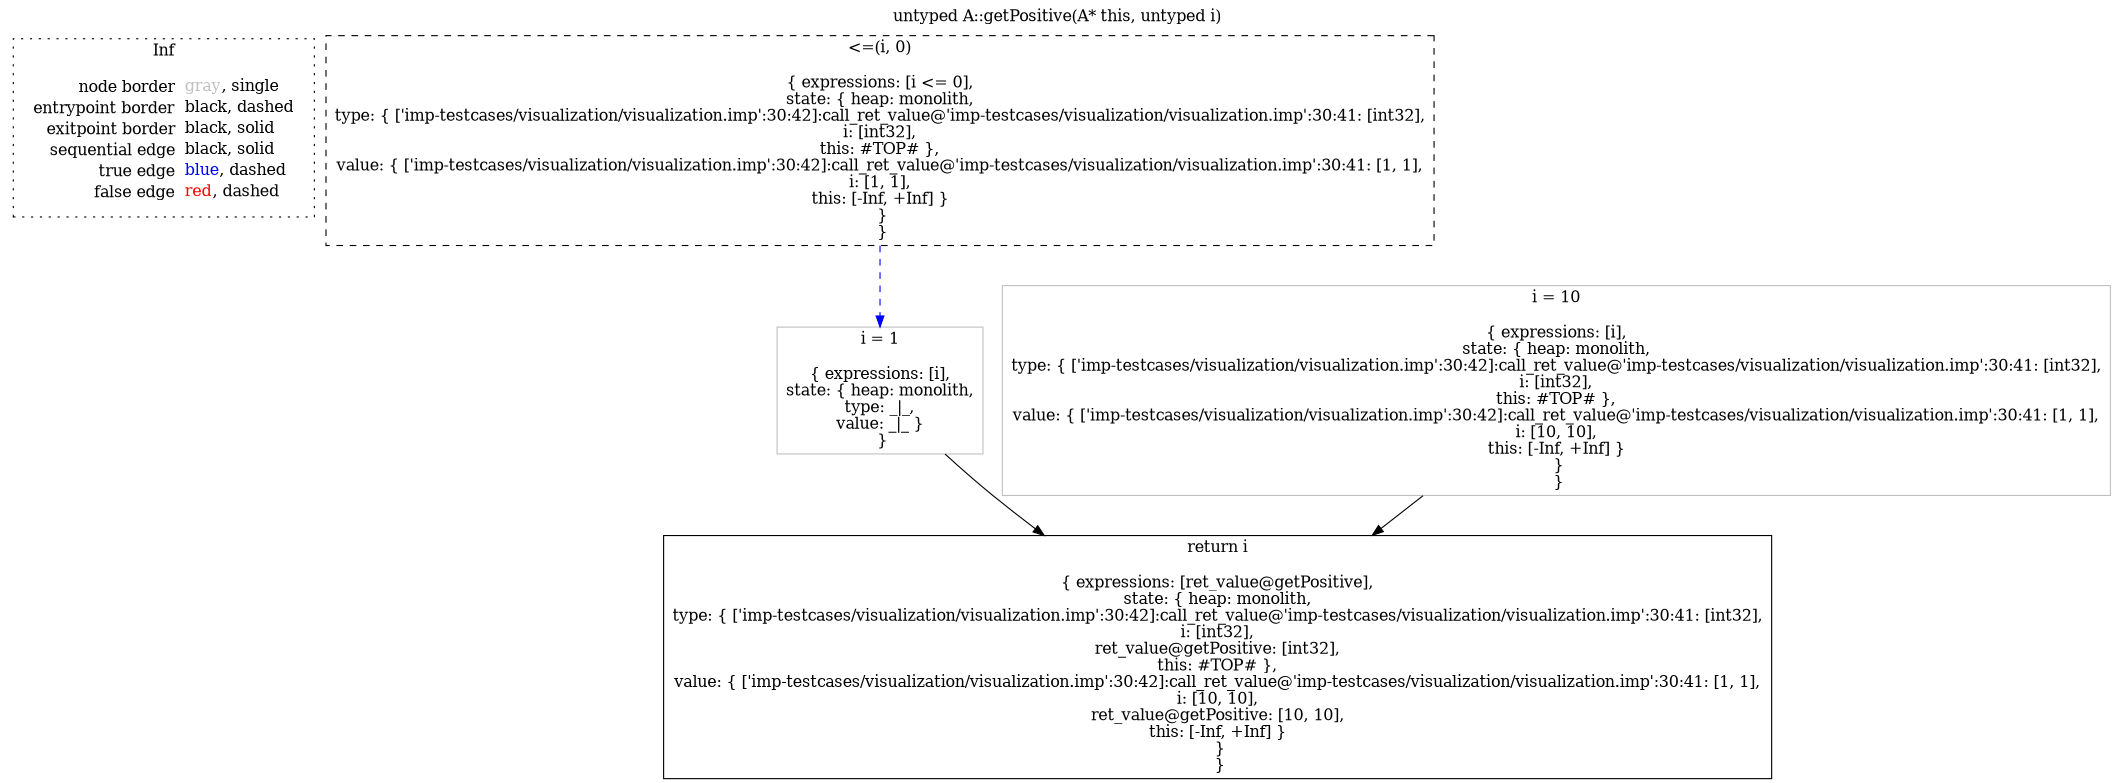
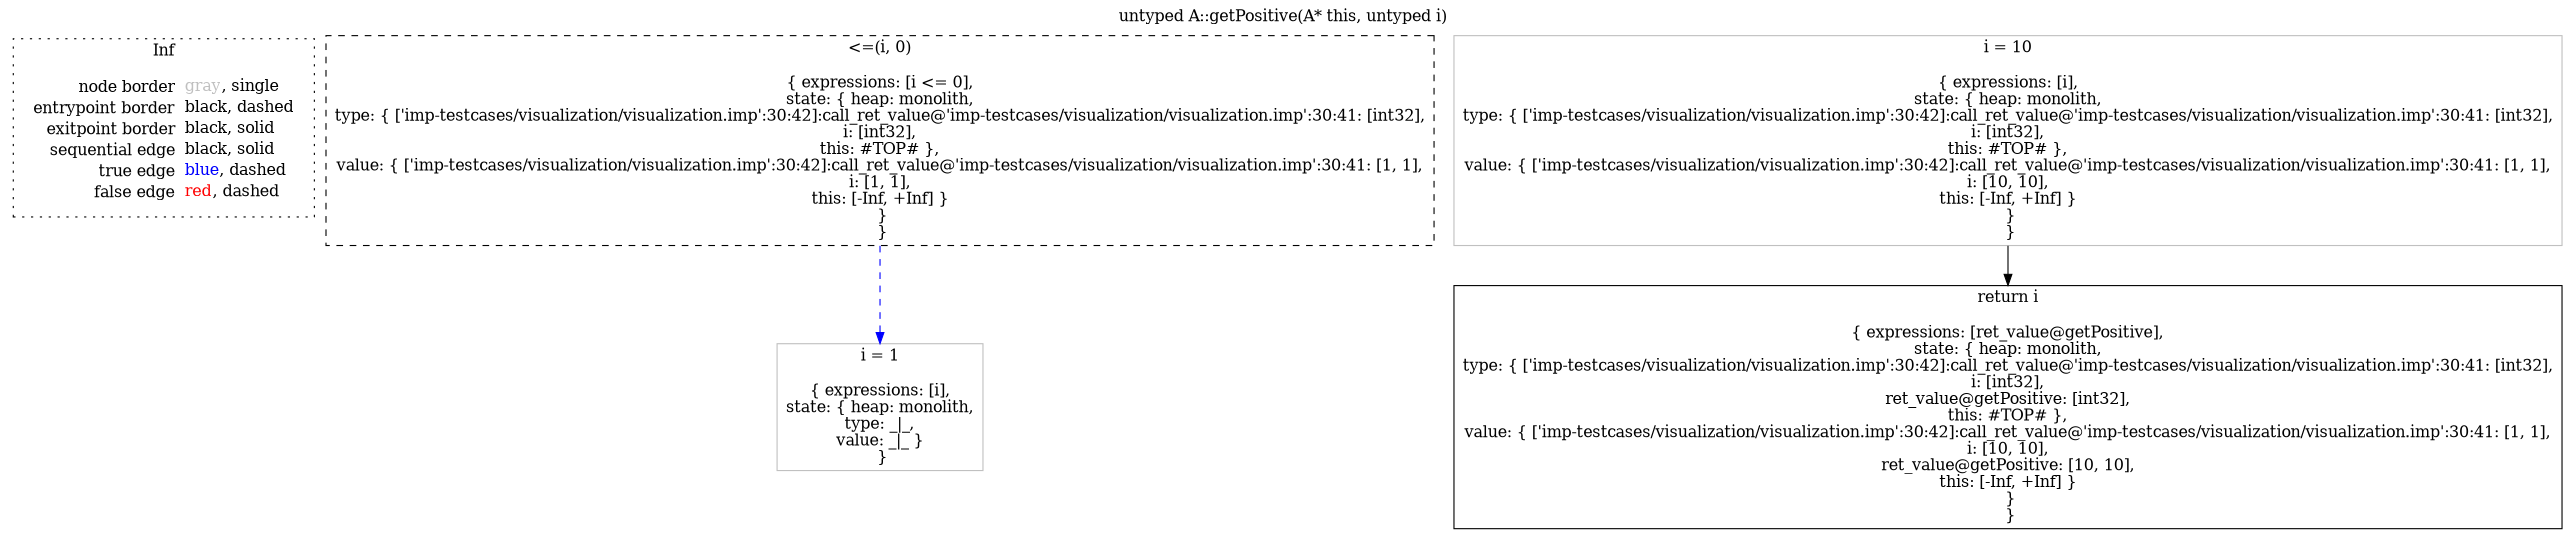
edge "i = 1" -> "return i": removed
